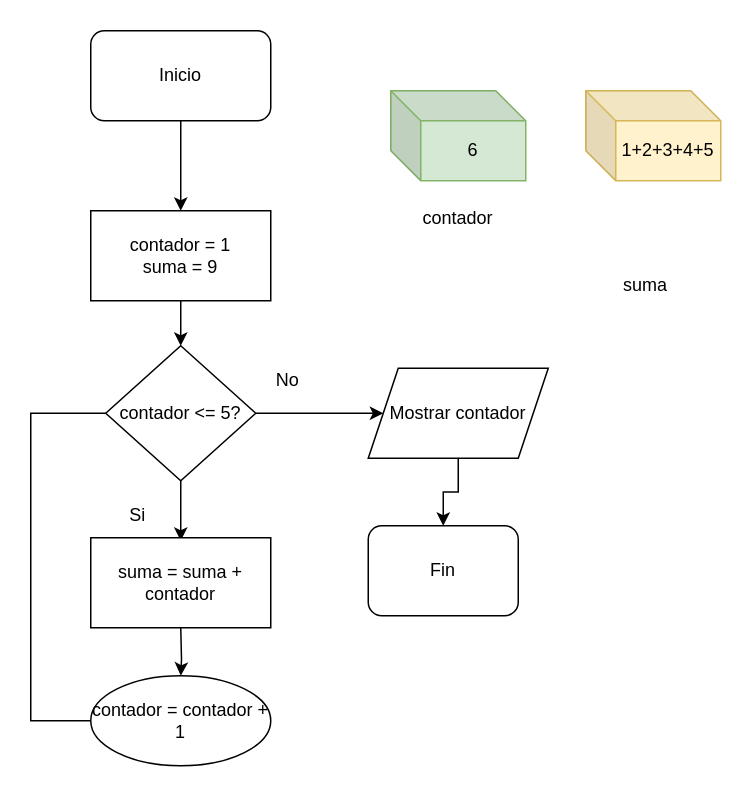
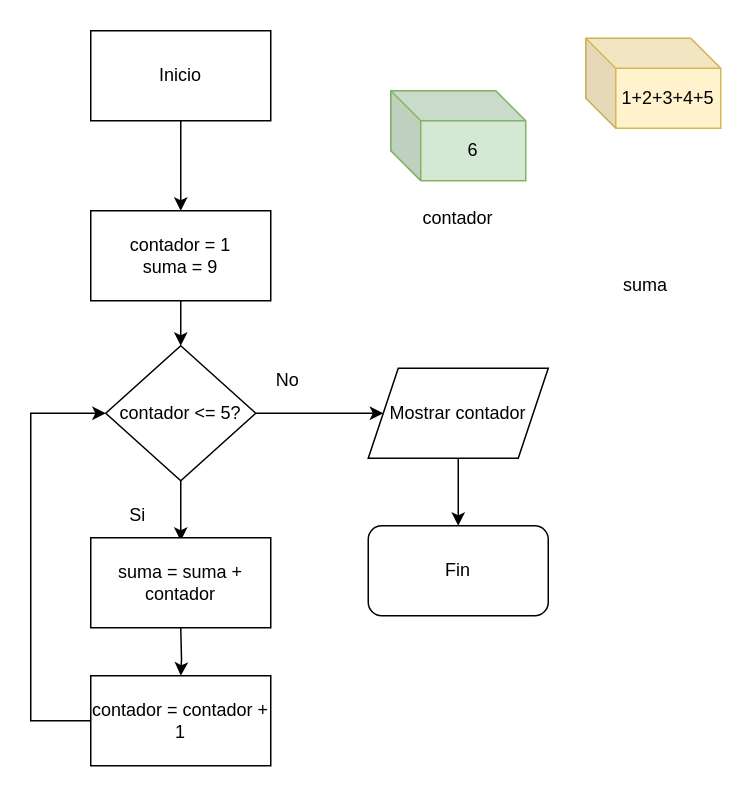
node "Inicio": shape rounded rectangle -> rectangle
node "1+2+3+4+5": moved (653, 136) -> (653, 83)
edge "contador <= 5?" -- "contador = contador + 1": arrowhead none -> classic
node "Fin": size 150x90 -> 180x90
node "contador = contador + 1": shape ellipse -> rectangle
